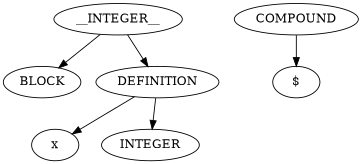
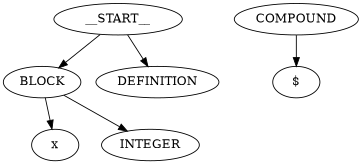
node "__INTEGER__": label "__INTEGER__" -> "__START__"
edge "DEFINITION" -> "INTEGER": now "BLOCK" -> "INTEGER"
edge "DEFINITION" -> "x": now "BLOCK" -> "x"
